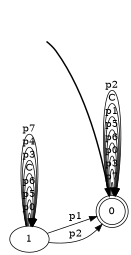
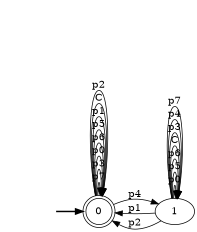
edge "0" -> "1": added, label "p4"
